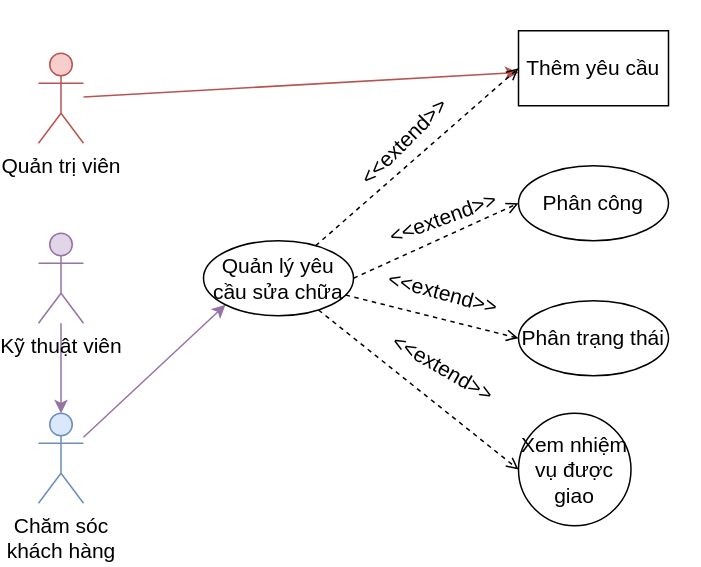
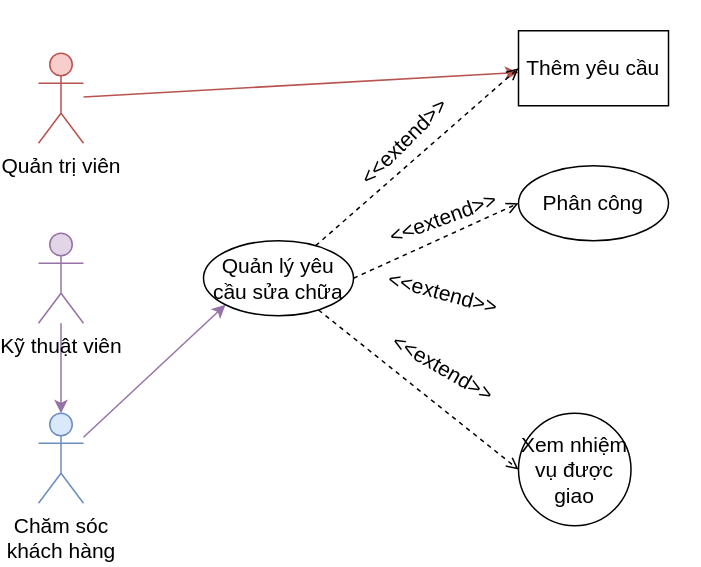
edge "Quản lý yêu cầu sửa chữa" -> "Phân trạng thái": removed
node "Phân trạng thái": removed
